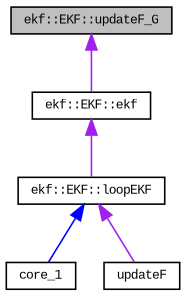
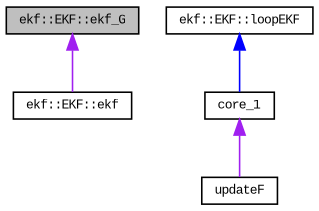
node "ekf::EKF::updateF_G": label "ekf::EKF::updateF_G" -> "ekf::EKF::ekf_G"
edge "ekf::EKF::loopEKF" -> "ekf::EKF::ekf": removed
edge "updateF" -> "ekf::EKF::loopEKF": now "updateF" -> "core_1"
